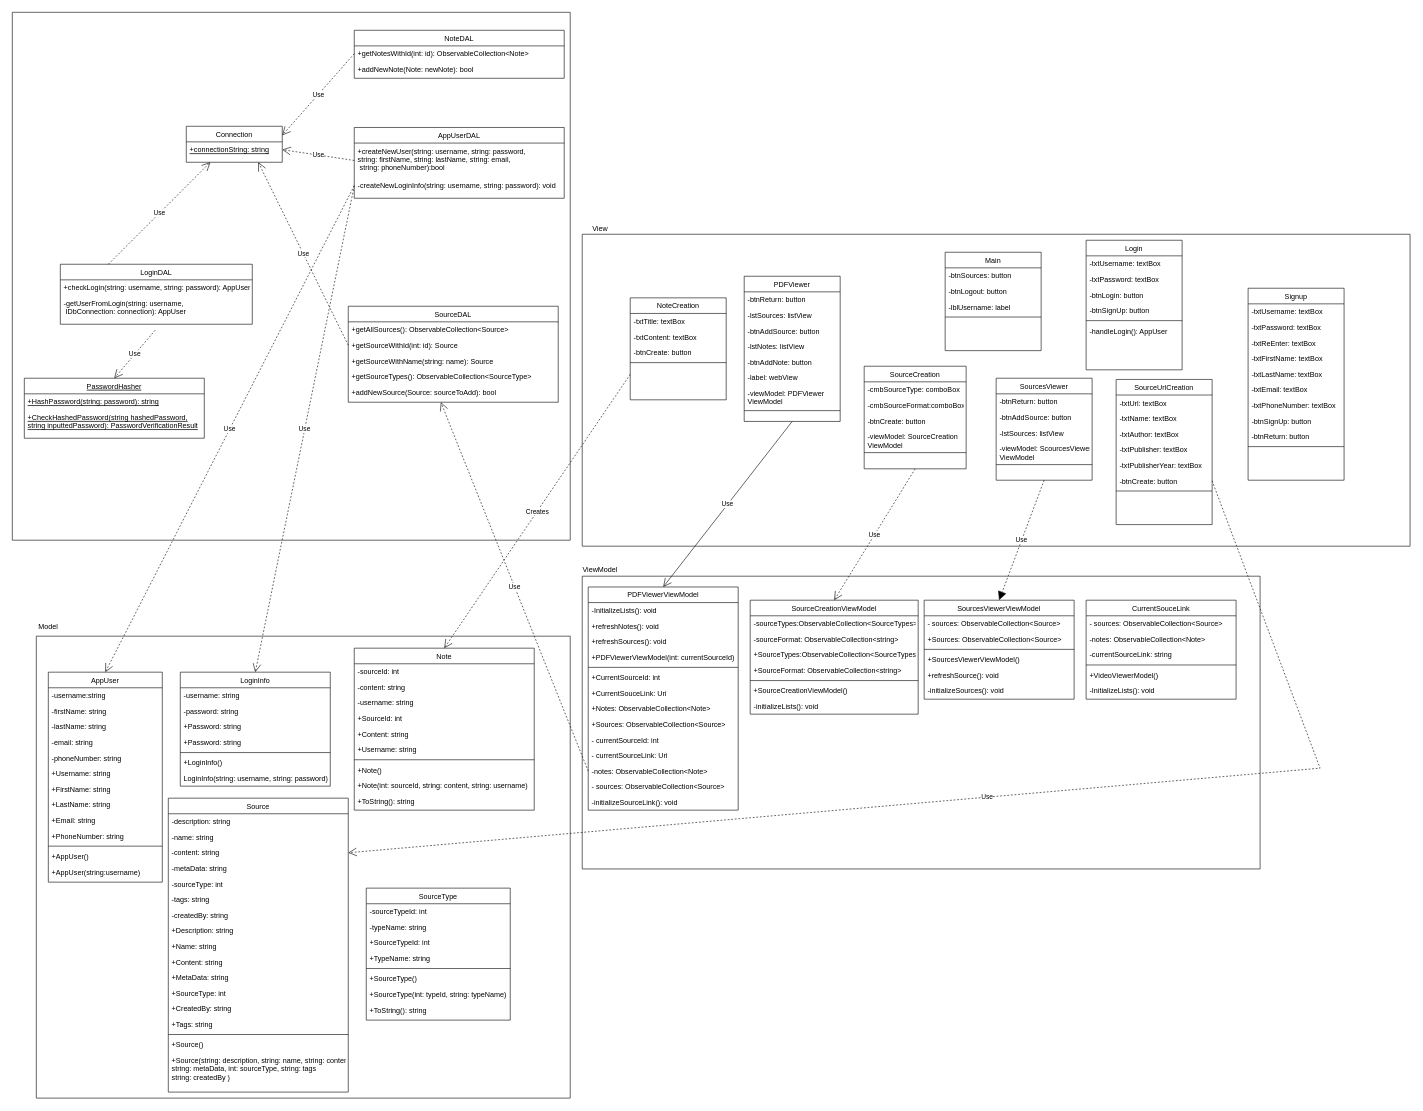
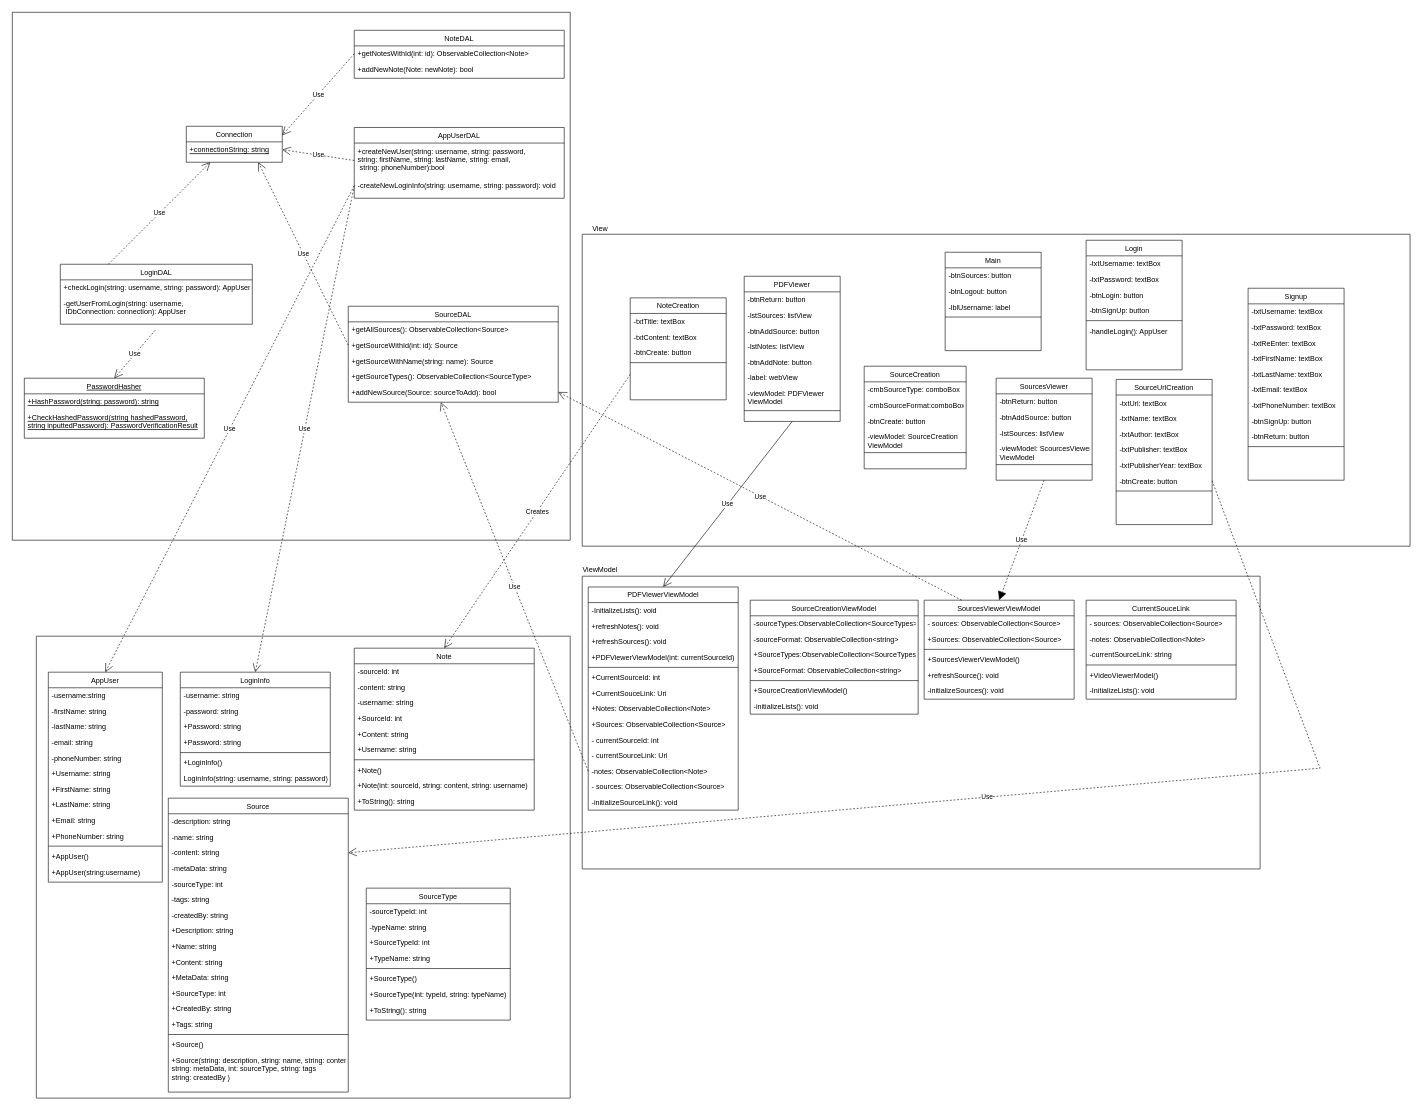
edge "SourcesViewerViewModel" -> "+addNewSource(Source: sourceToAdd): bool": added, label "Use"
edge "SourceCreation" -> "SourceCreationViewModel": removed, label "Use"
node "Model": removed
